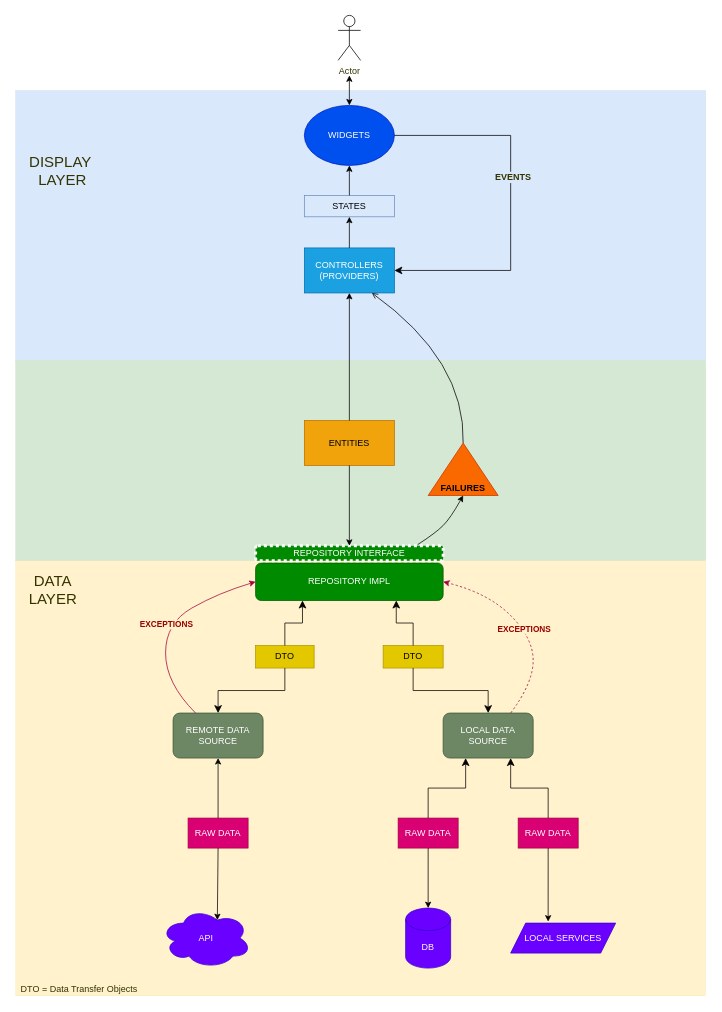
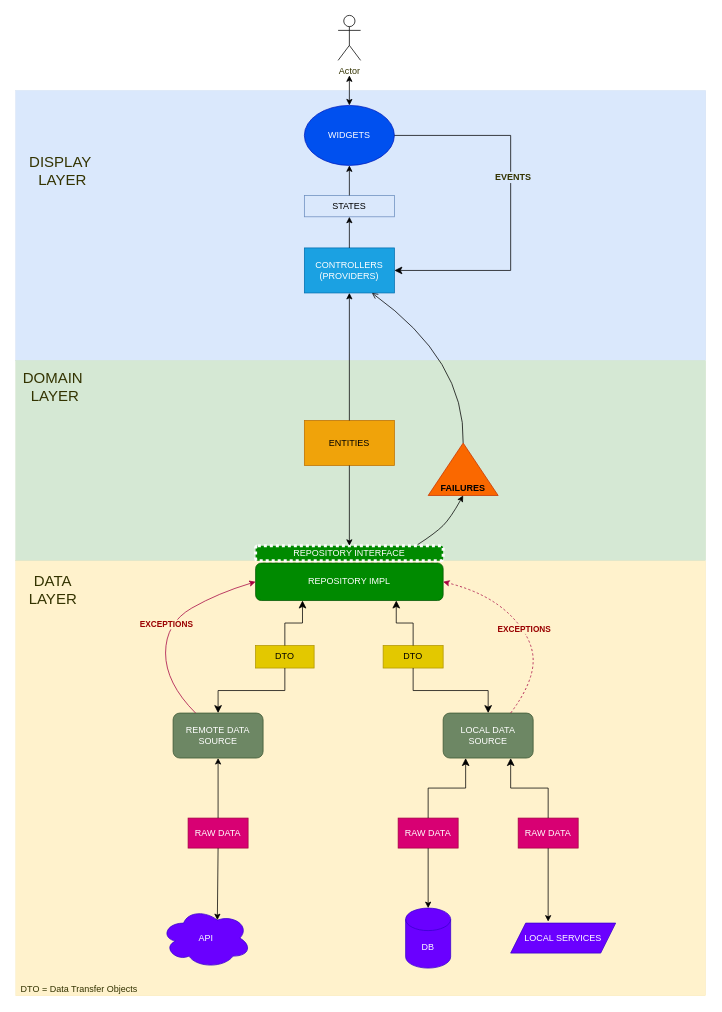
node "DOMAIN LAYER": added
